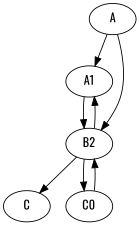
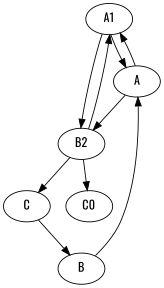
edge "A1" -> "A": added
edge "C0" -> "B2": removed
node "B": added
